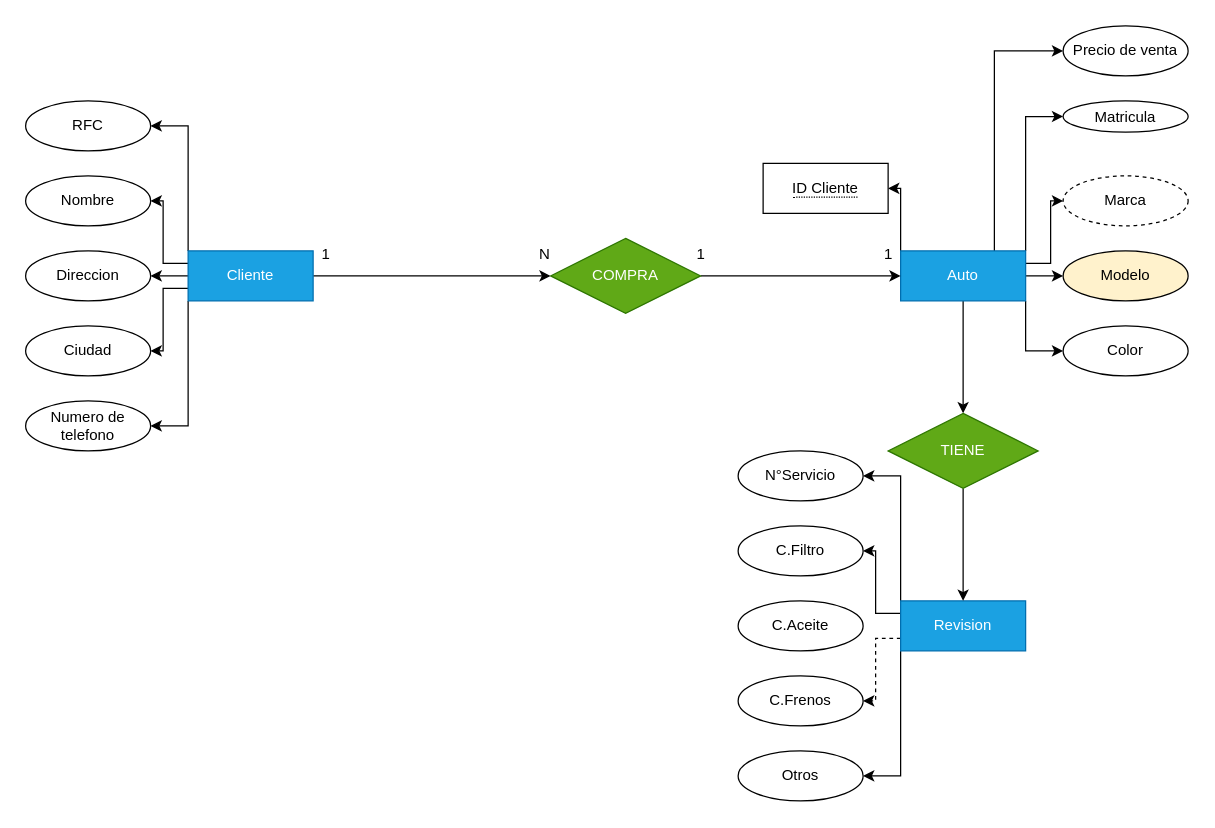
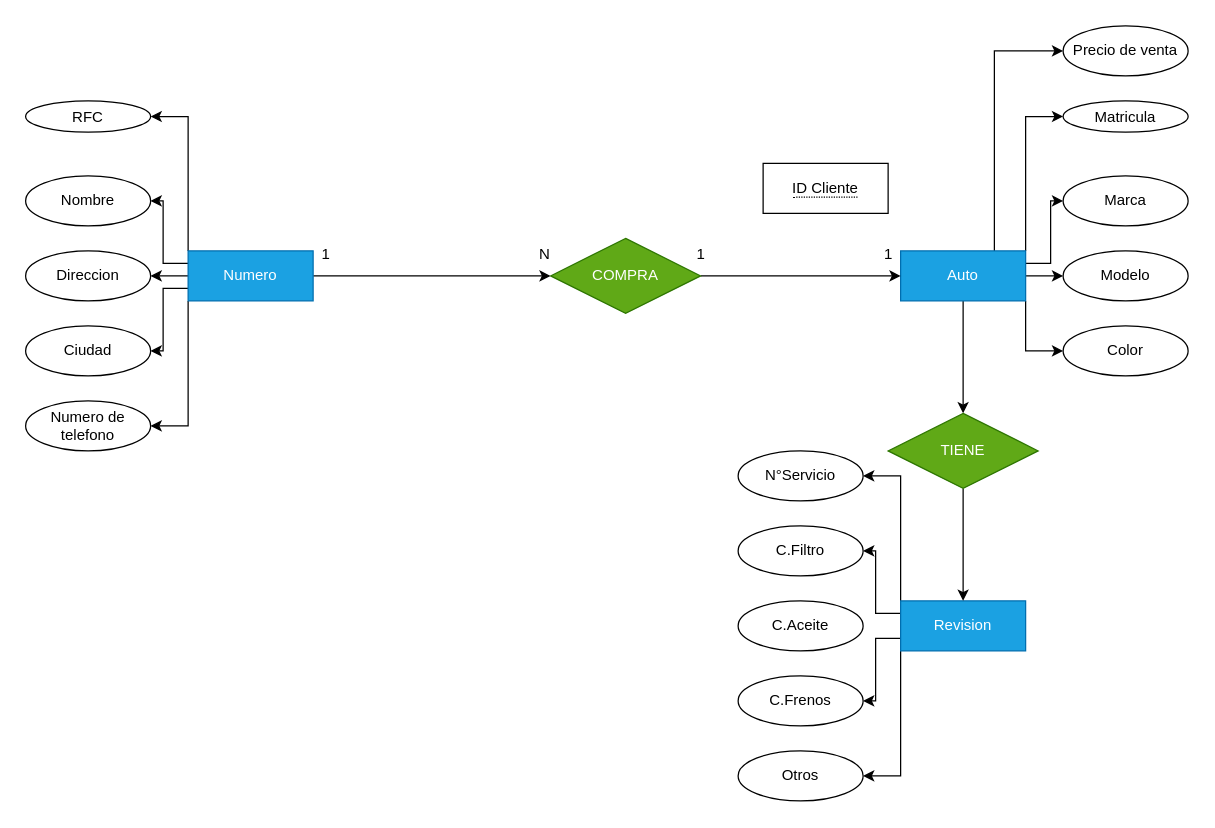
node "RFC": size 125x50 -> 125x31
node "Marca": style dashed -> solid
edge "Auto" -> "ID Cliente": removed
node "Cliente": label "Cliente" -> "Numero"
node "Modelo": fillcolor #fff2cc -> #ffffff
edge "Revision" -> "C.Frenos": style dashed -> solid
